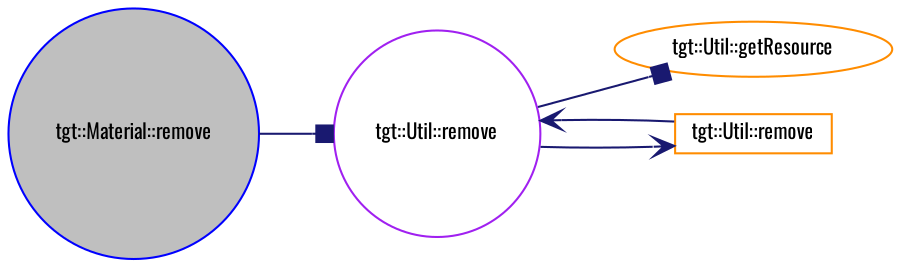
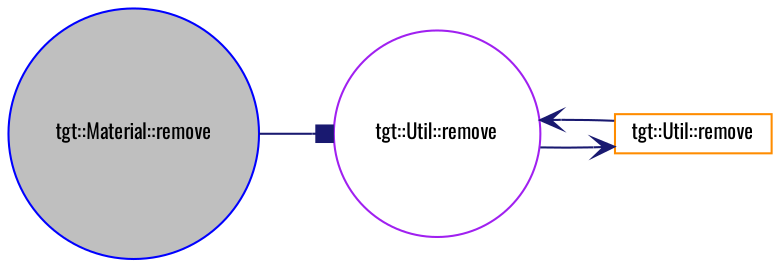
node "tgt::Util::getResource": removed
